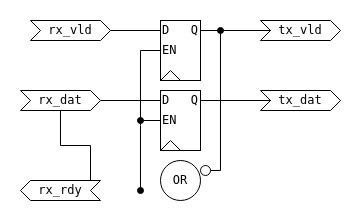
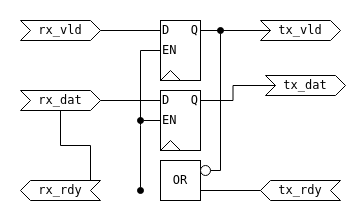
node "rx_vld": moved (71, 31) -> (61, 31)
node "tx_dat": moved (301, 101) -> (306, 86)
node "OR": shape ellipse -> rectangle
edge "OR" -- "tx_rdy": added
node "tx_rdy": added
